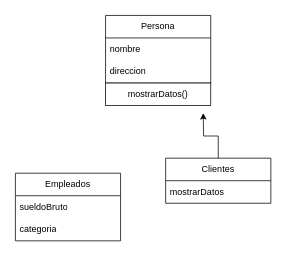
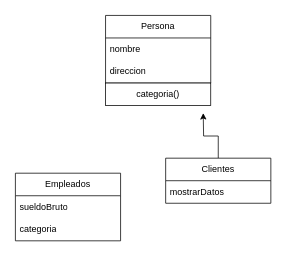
node "mostrarDatos()": label "mostrarDatos()" -> "categoria()"
